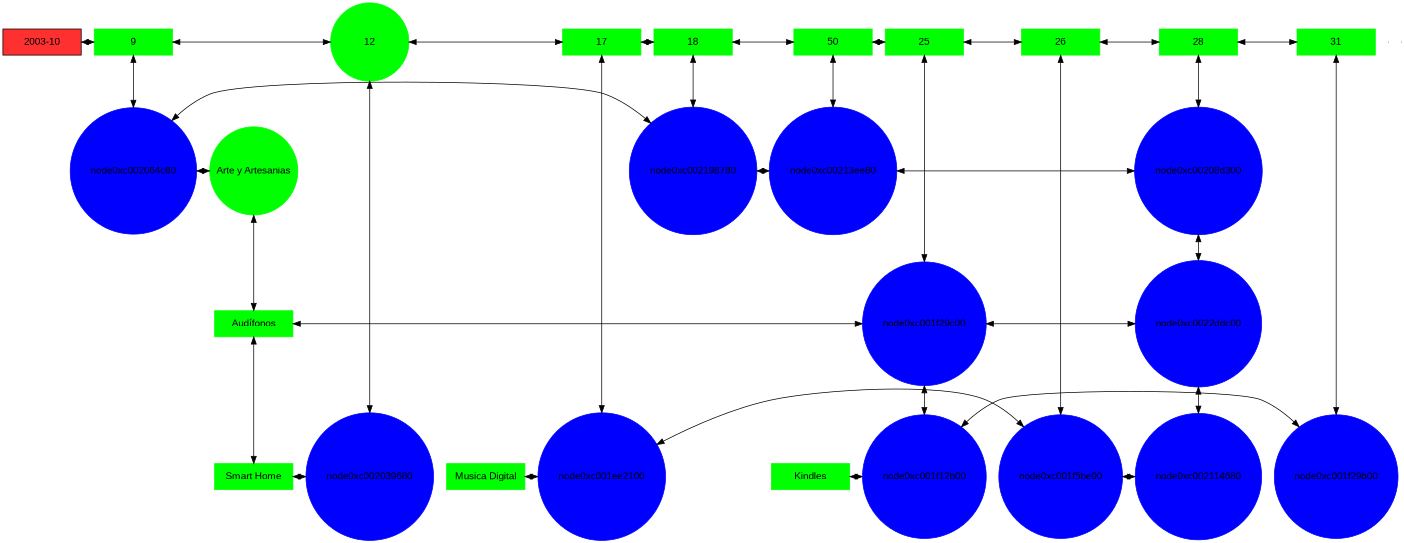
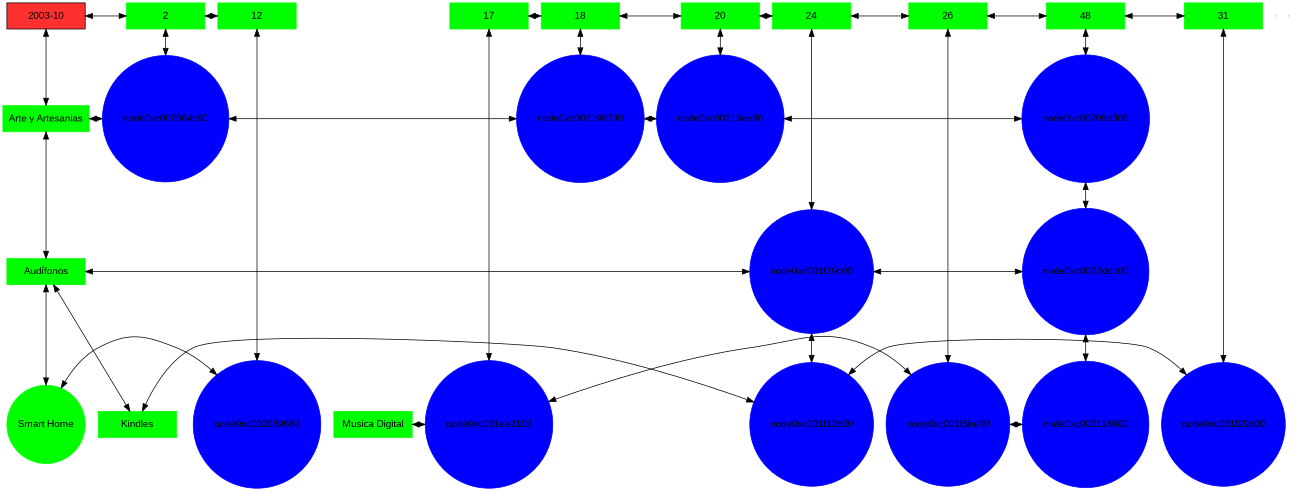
node "9": label "9" -> "2"
node "12": shape circle -> box
edge "12" -- "17": removed
node "50": label "50" -> "20"
node "25": label "25" -> "24"
node "28": label "28" -> "48"
edge "2003-10" -- "Arte y Artesanias": added
node "Arte y Artesanias": shape circle -> box
edge "Audífonos" -- "Kindles": added
node "Smart Home": shape box -> circle
